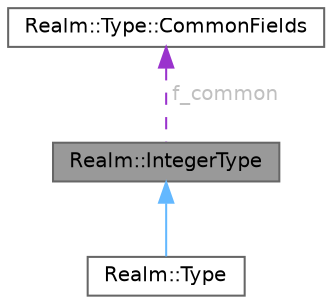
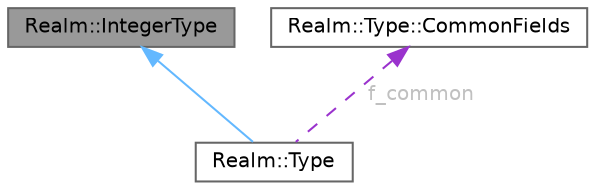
edge "Realm::IntegerType" -> "Realm::Type::CommonFields": now "Realm::Type" -> "Realm::Type::CommonFields"
